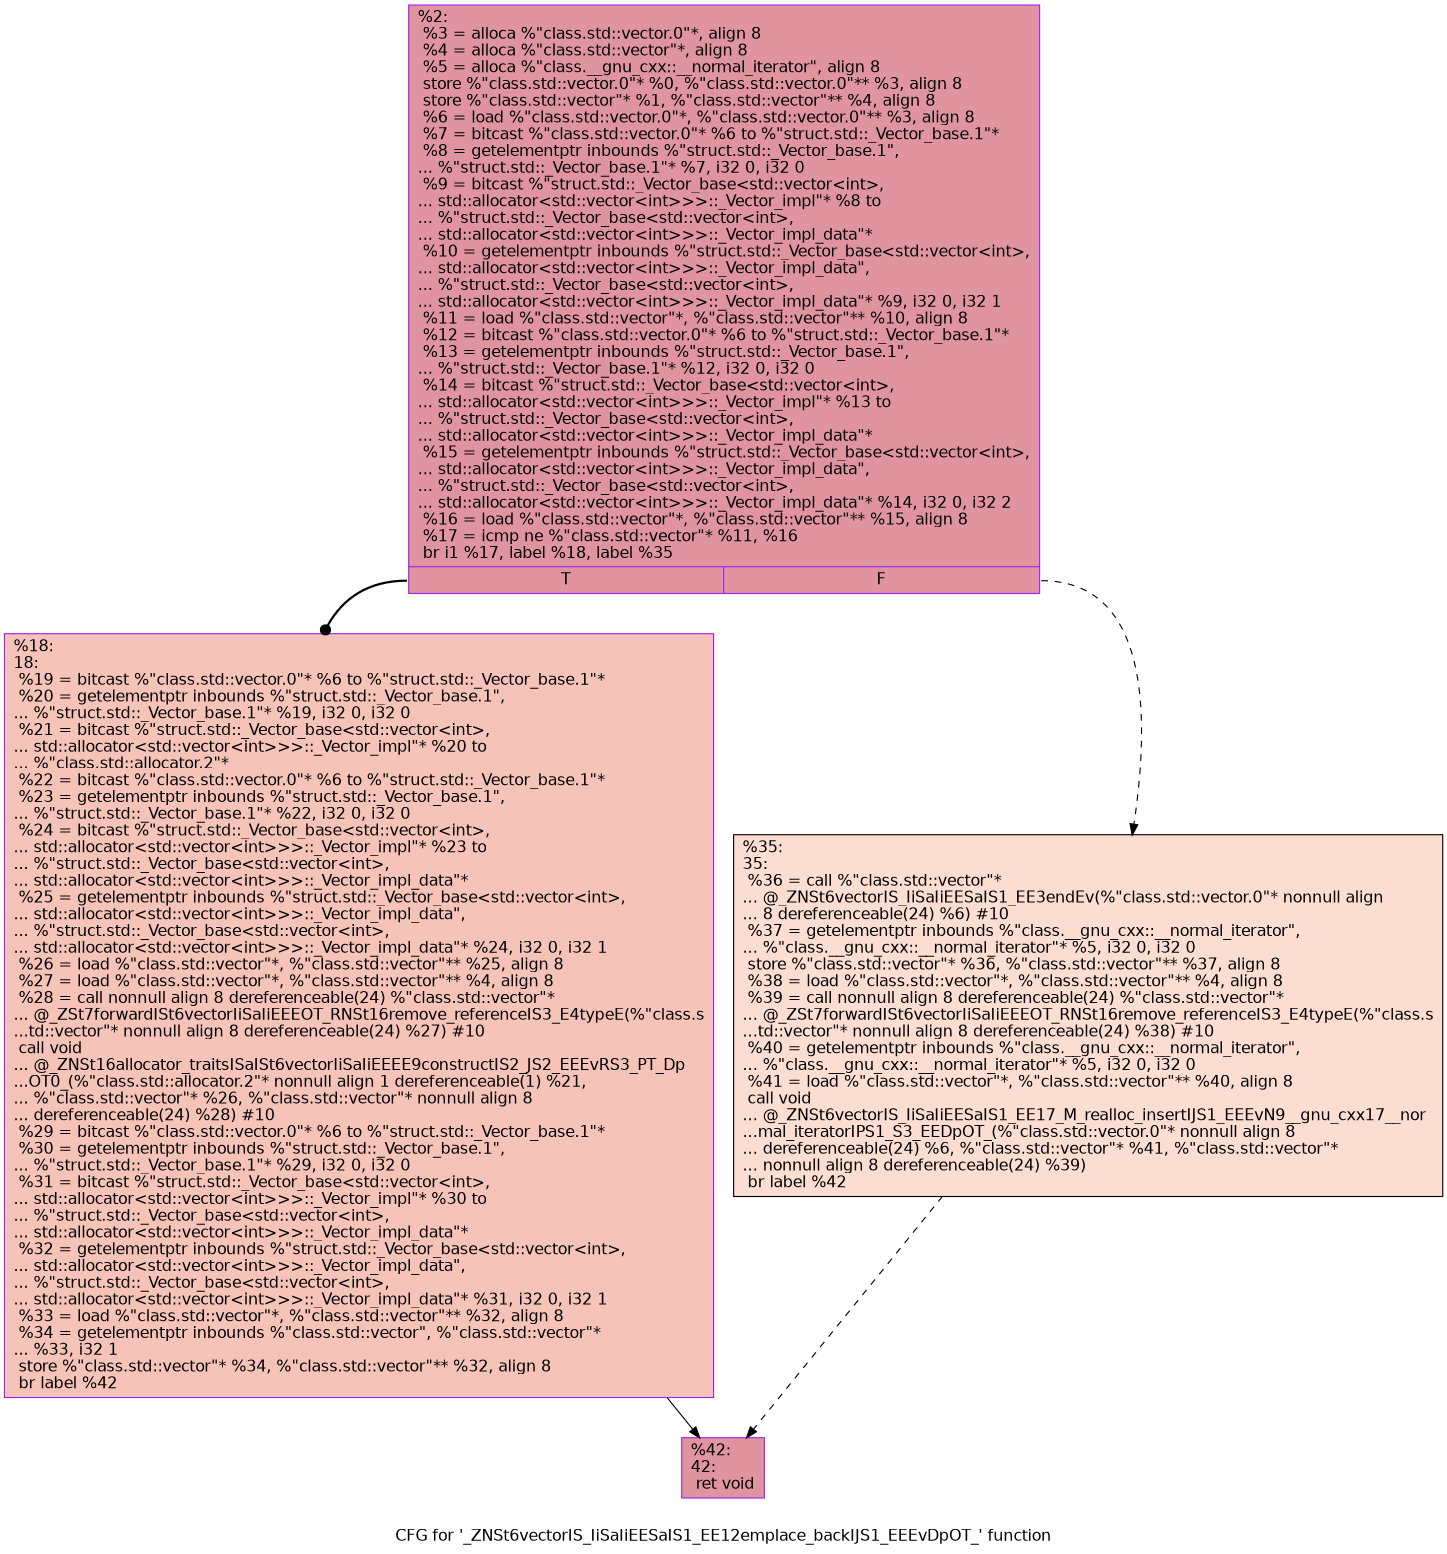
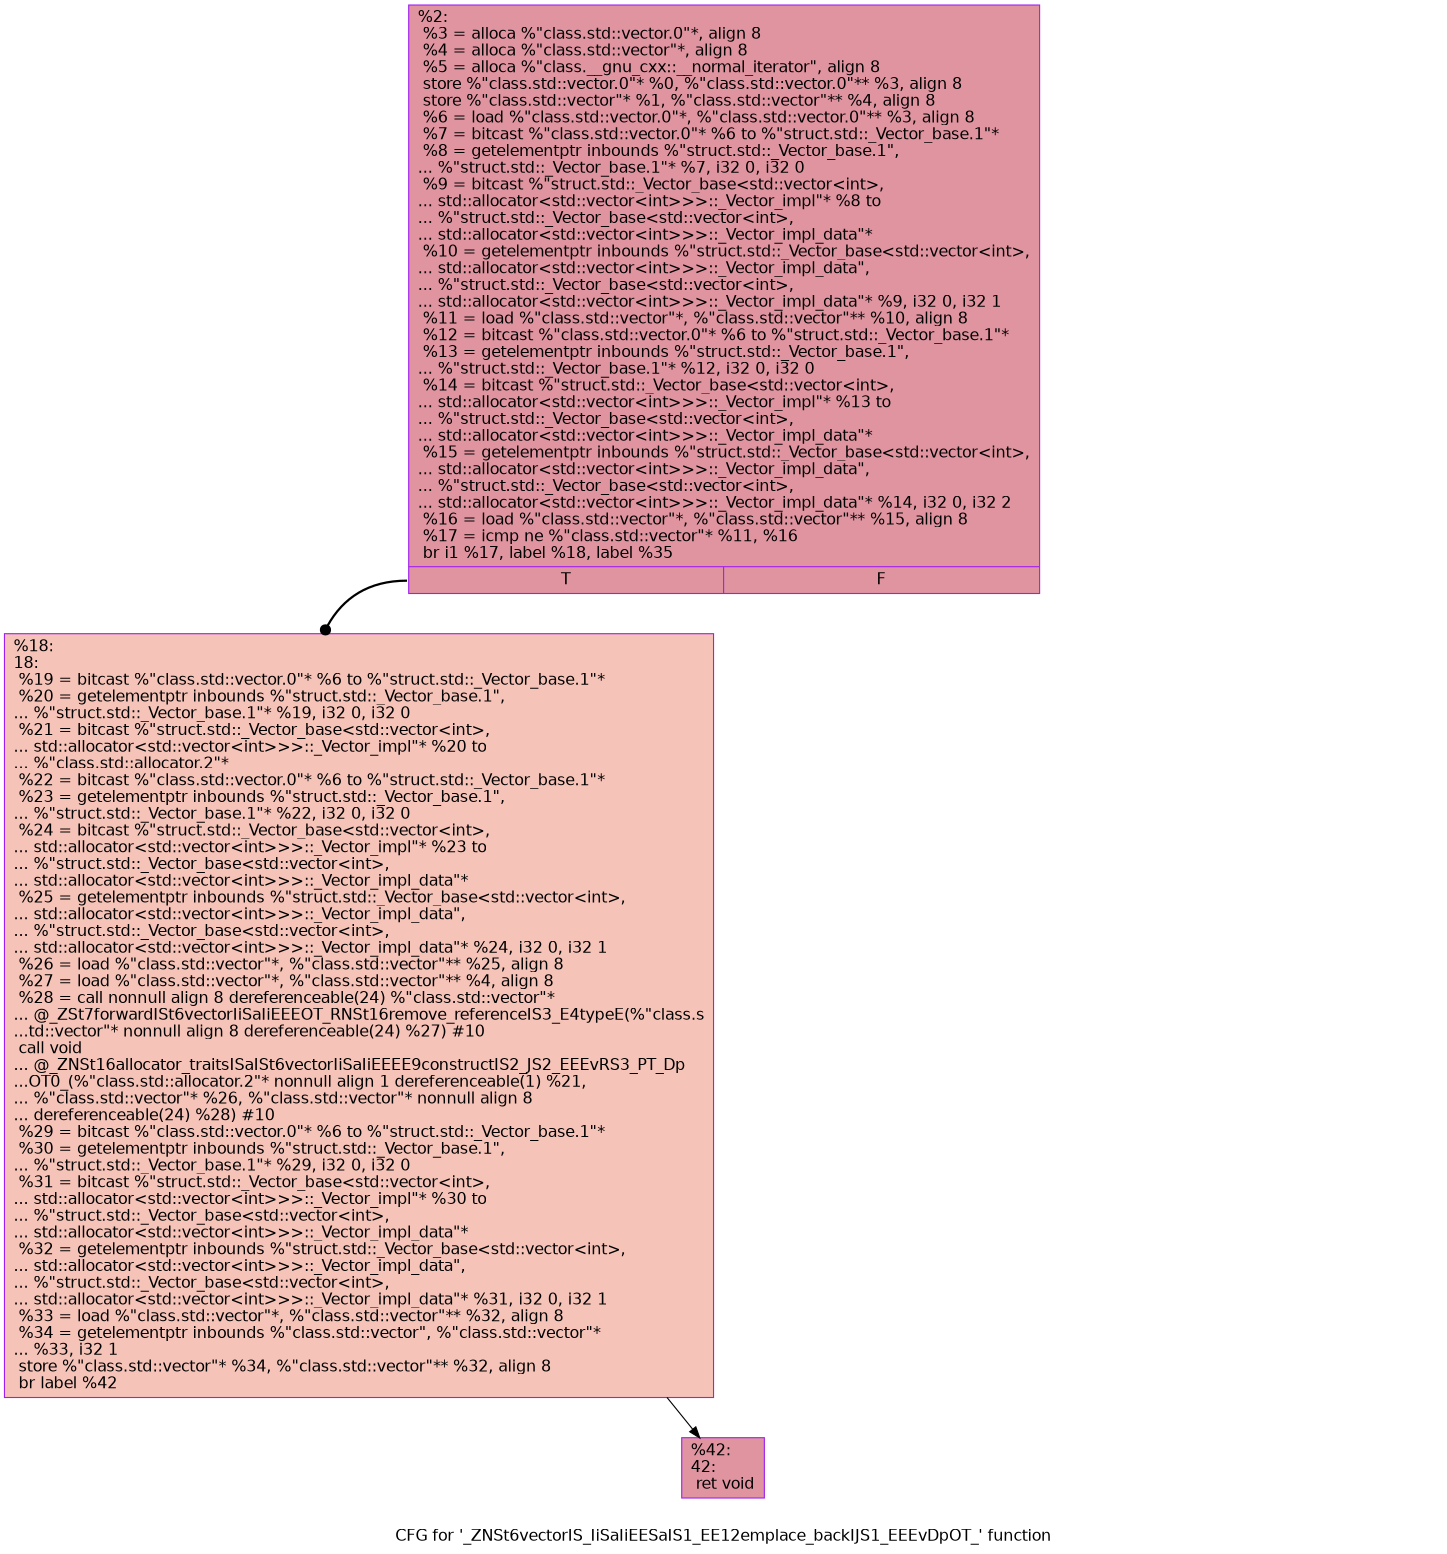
node "%35:": removed
